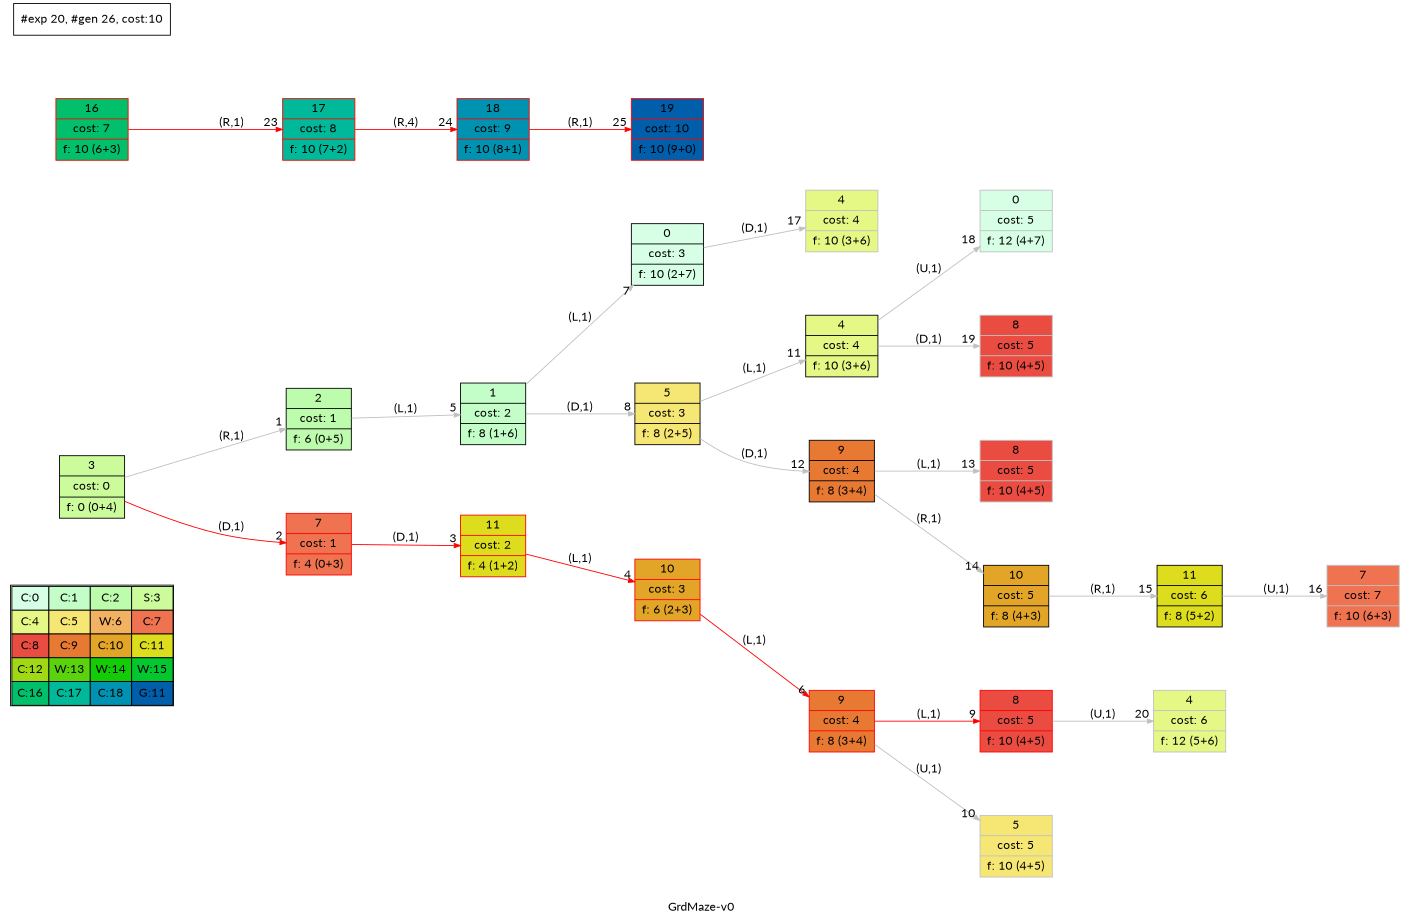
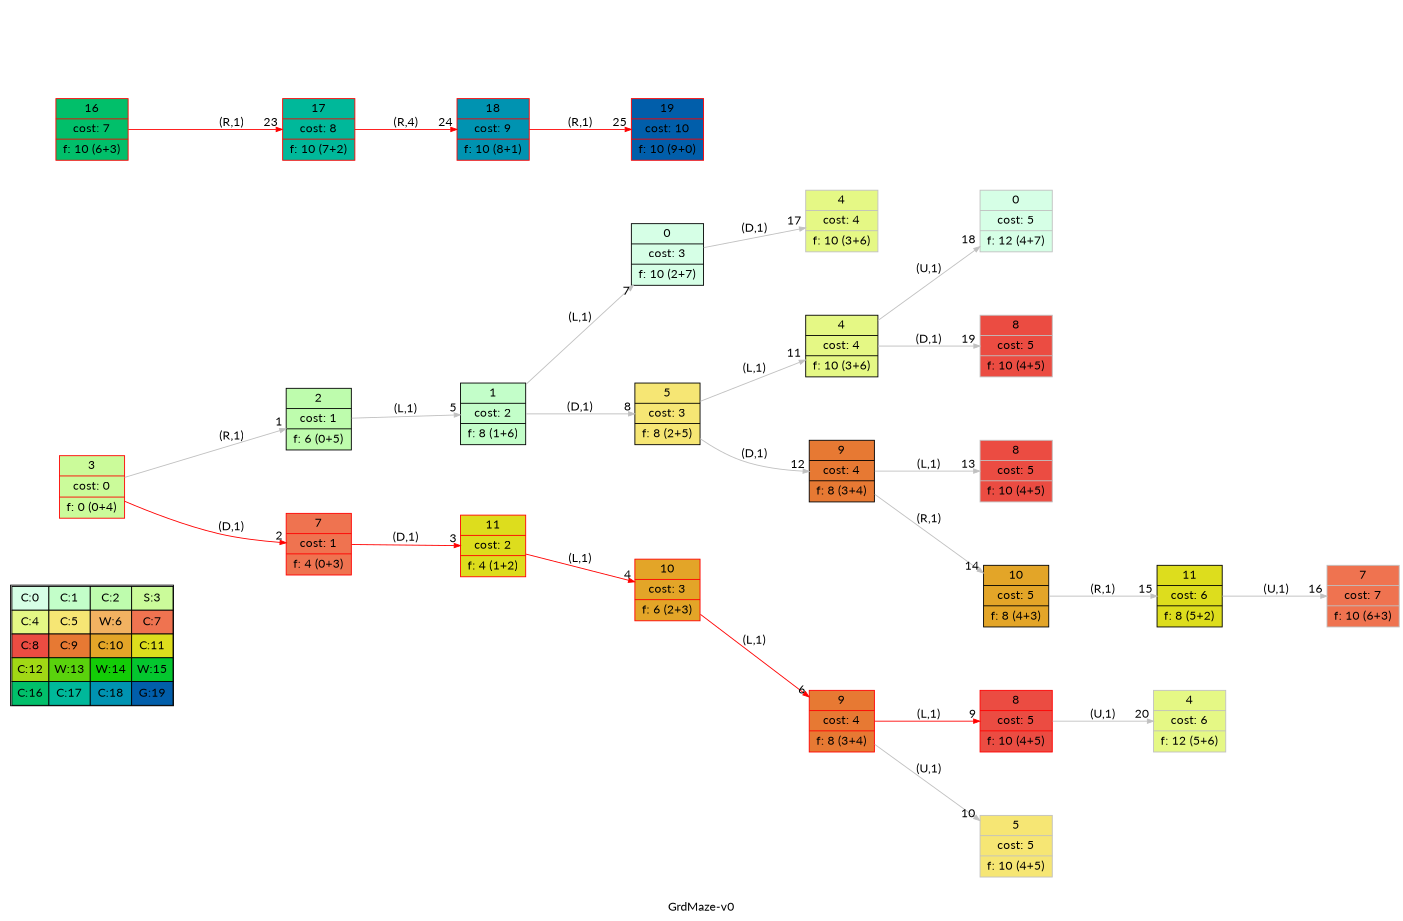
node "#exp 20, #gen 26, cost:10": removed
node "3": color black -> red
node "C:0": text "G:11" -> "G:19"
